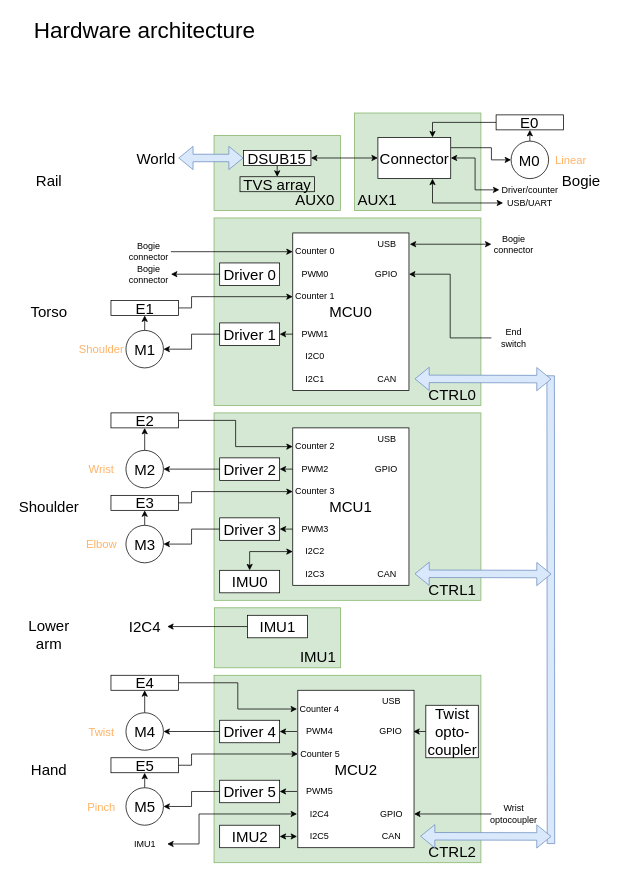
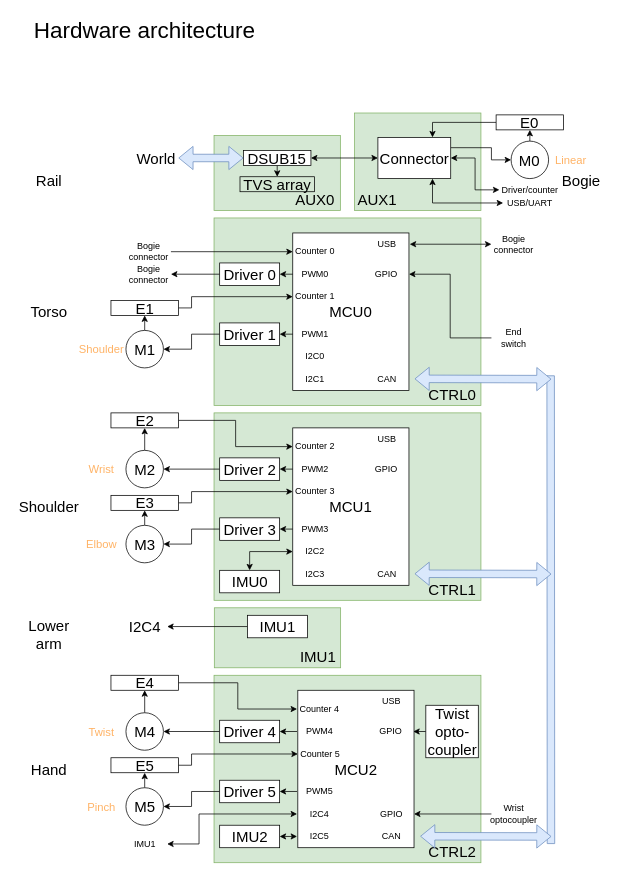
edge "PWM0" -> "Driver 0": added
